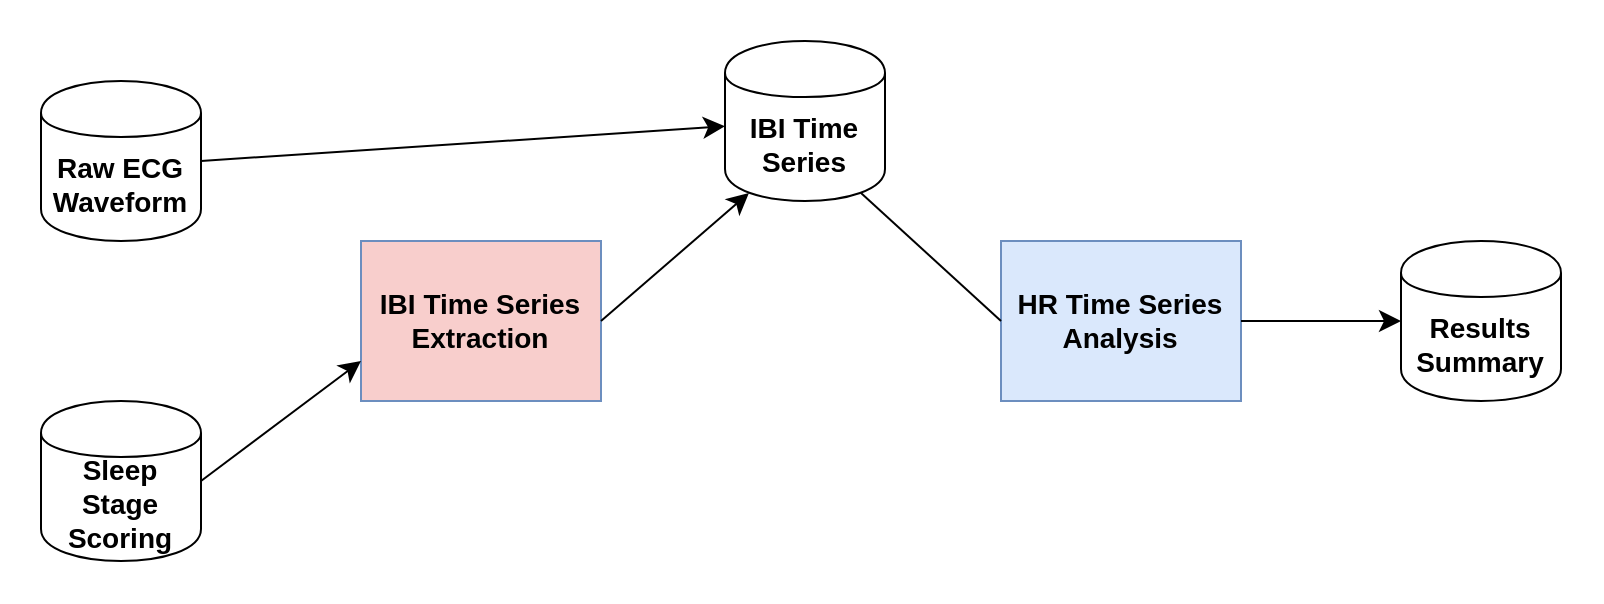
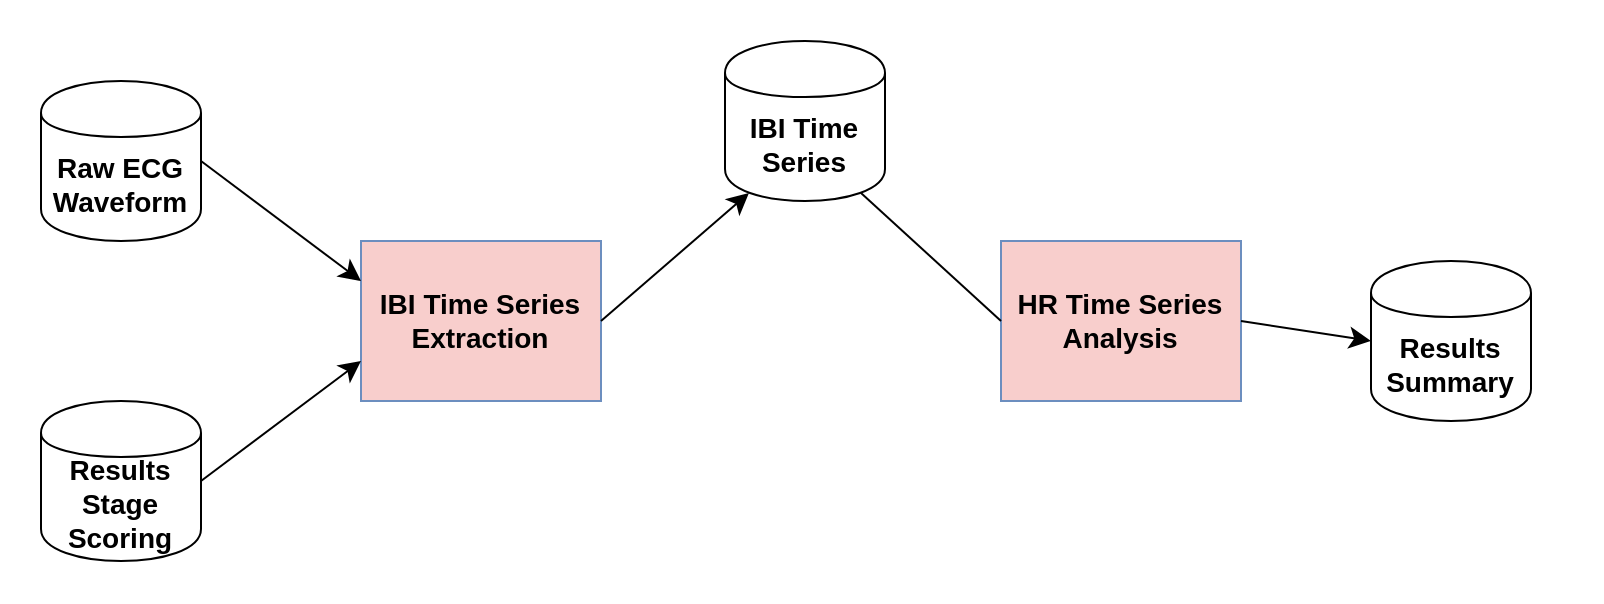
edge "Raw ECG Waveform" -> "IBI Time Series": now "Raw ECG Waveform" -> "IBI Time Series Extraction"
node "HR Time Series Analysis": fillcolor #dae8fc -> #f8cecc
node "Results Summary": moved (1481, 321) -> (1451, 341)
node "Sleep Stage Scoring": label "Sleep Stage Scoring" -> "Results Stage Scoring"
